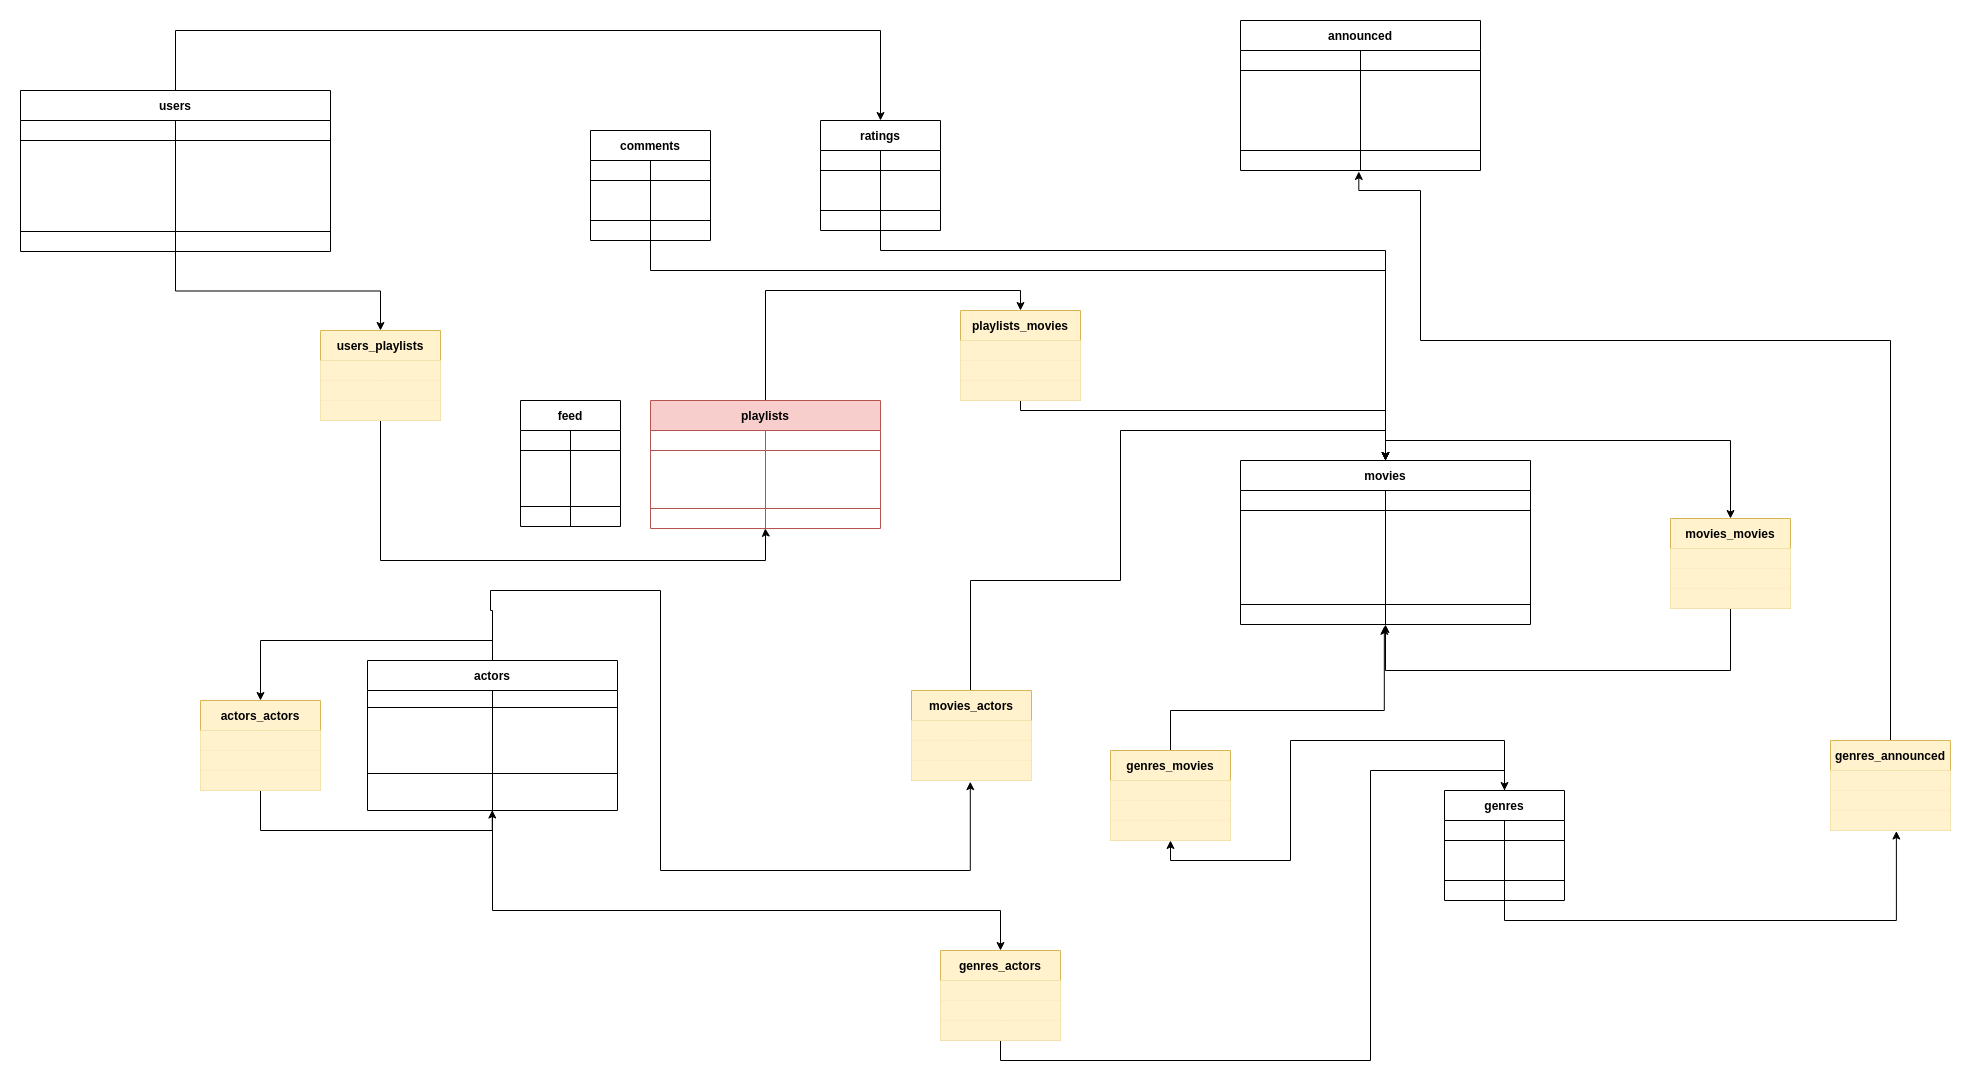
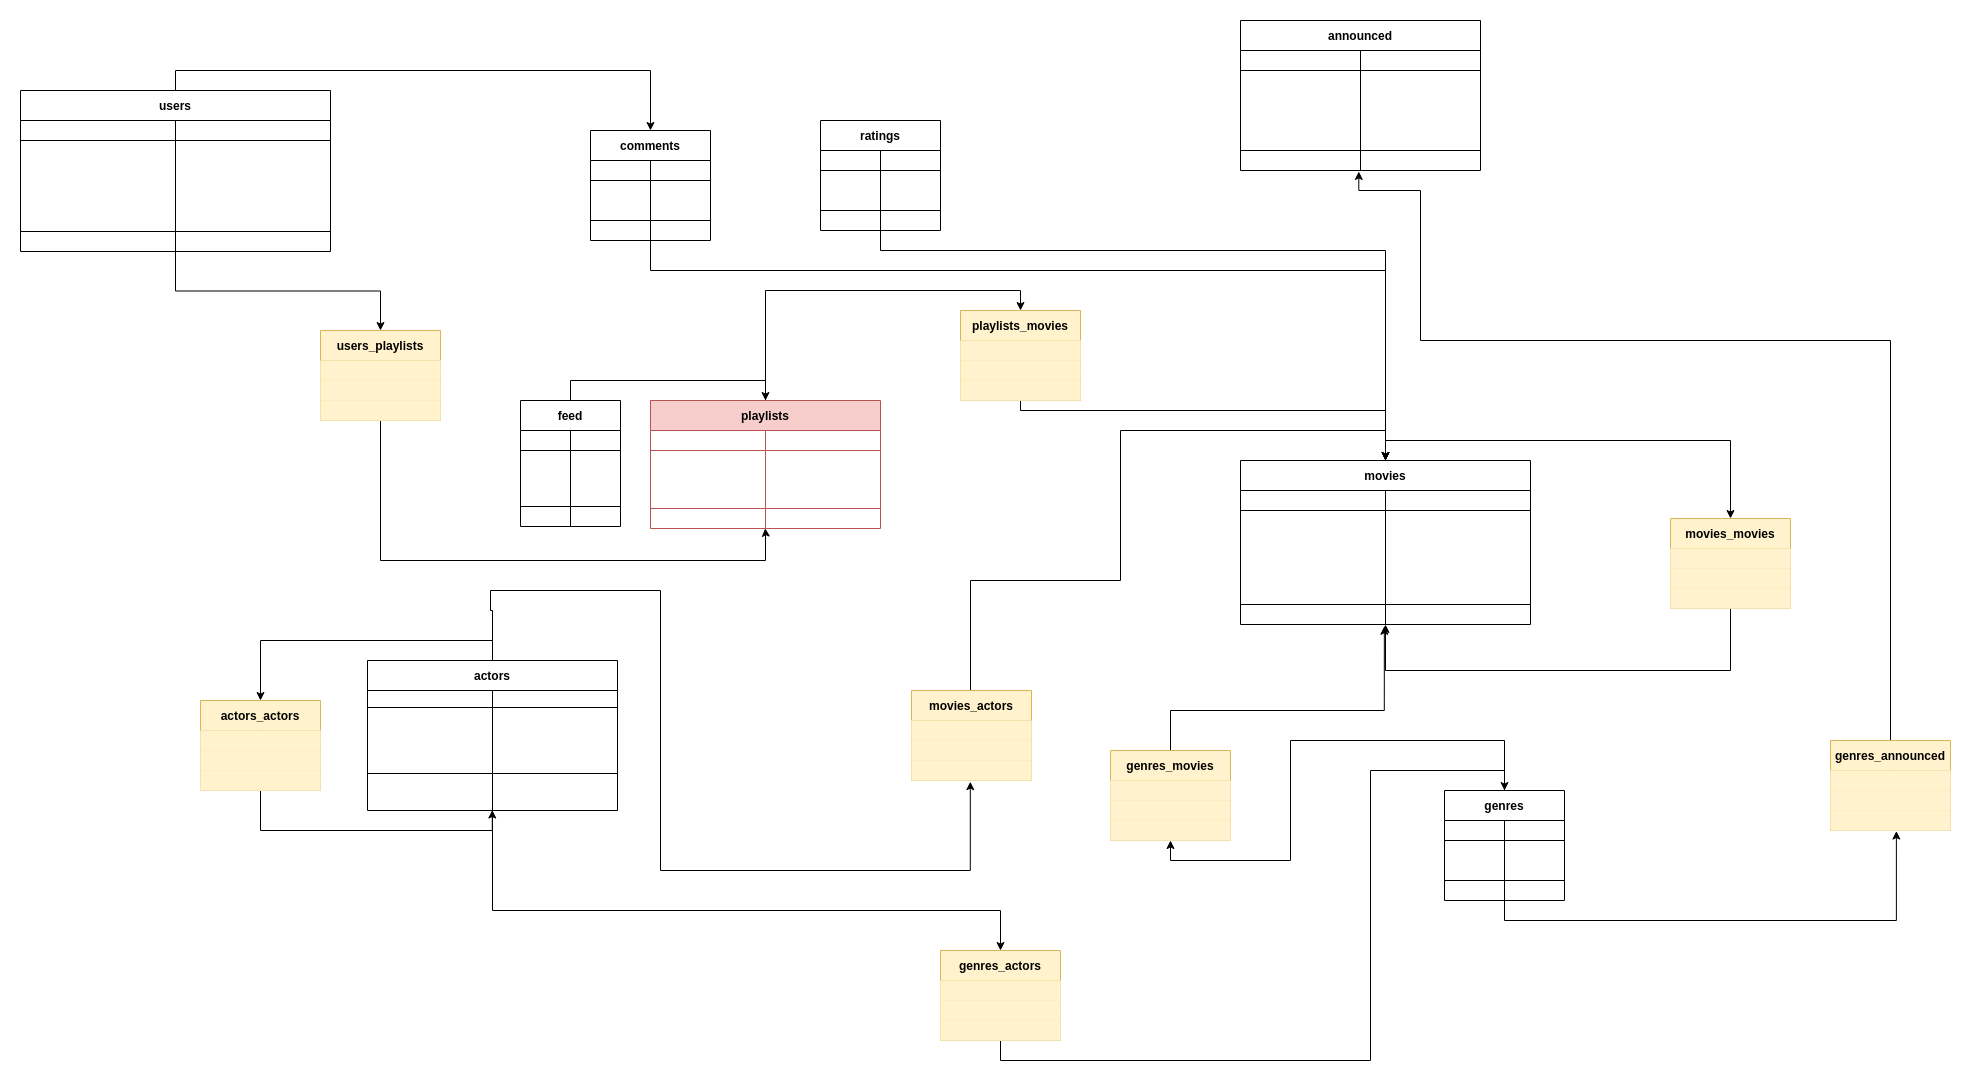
edge "users" -> "ratings": removed
edge "users" -> "comments": added
edge "feed" -> "playlists": added
